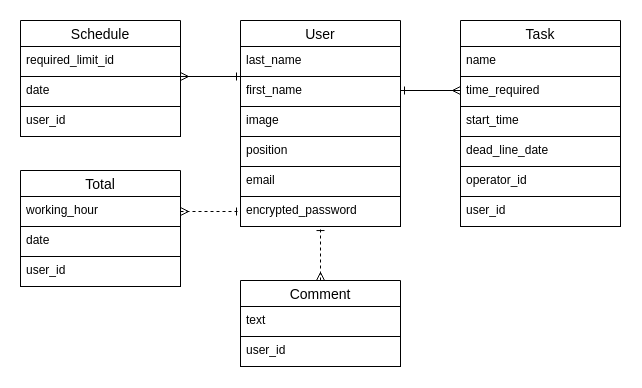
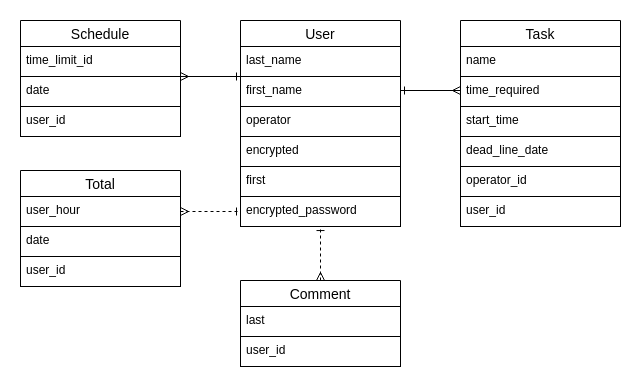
node "required_limit_id": label "required_limit_id" -> "time_limit_id"
node "image": label "image" -> "operator"
node "position": label "position" -> "encrypted"
node "email": label "email" -> "first"
node "working_hour": label "working_hour" -> "user_hour"
node "text": label "text" -> "last"
